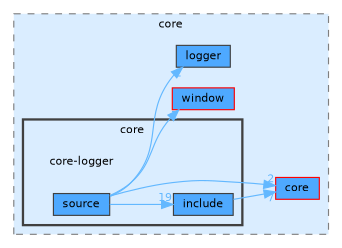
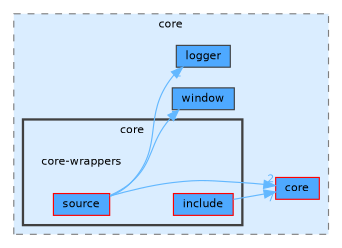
node "window": color red -> grey25
node "core-logger": label "core-logger" -> "core-wrappers"
node "source": color grey25 -> red
edge "source" -> "include": removed
node "include": color grey25 -> red
